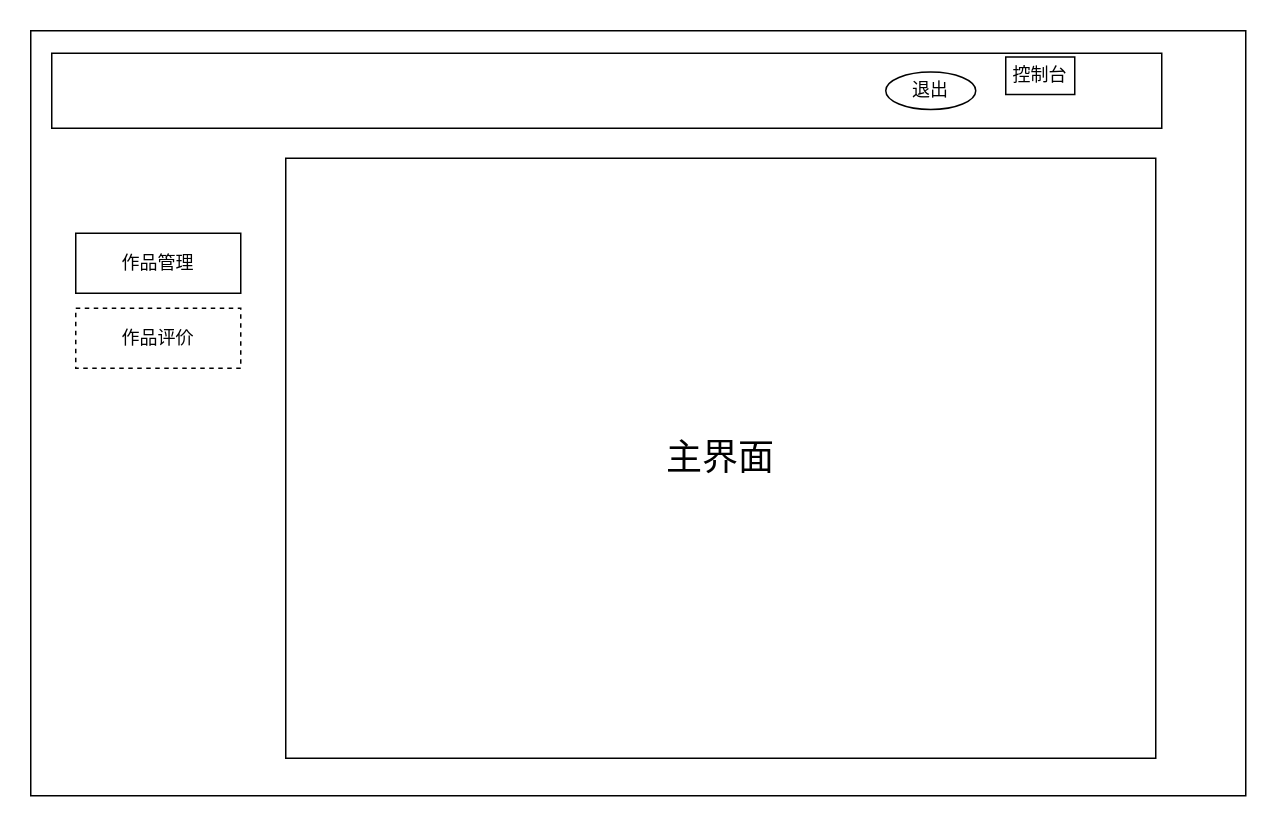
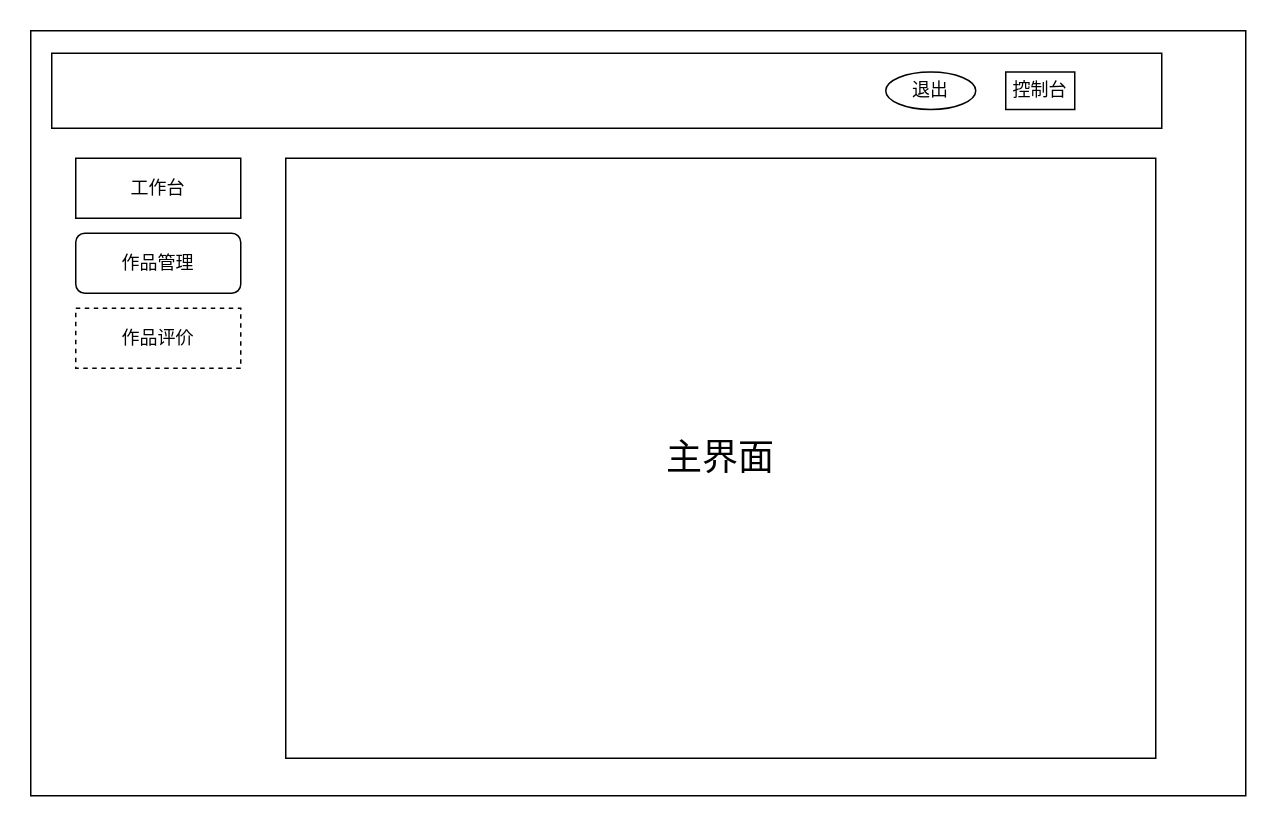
node "控制台": moved (1040, 76) -> (1040, 91)
node "工作台": added
node "作品管理": shape rectangle -> rounded rectangle
